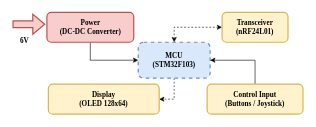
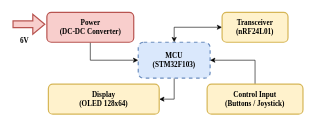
edge "Transceiver (nRF24L01)" -- "MCU (STM32F103)": style dashed -> solid
edge "MCU (STM32F103)" -> "Display (OLED 128x64)": style dashed -> solid
